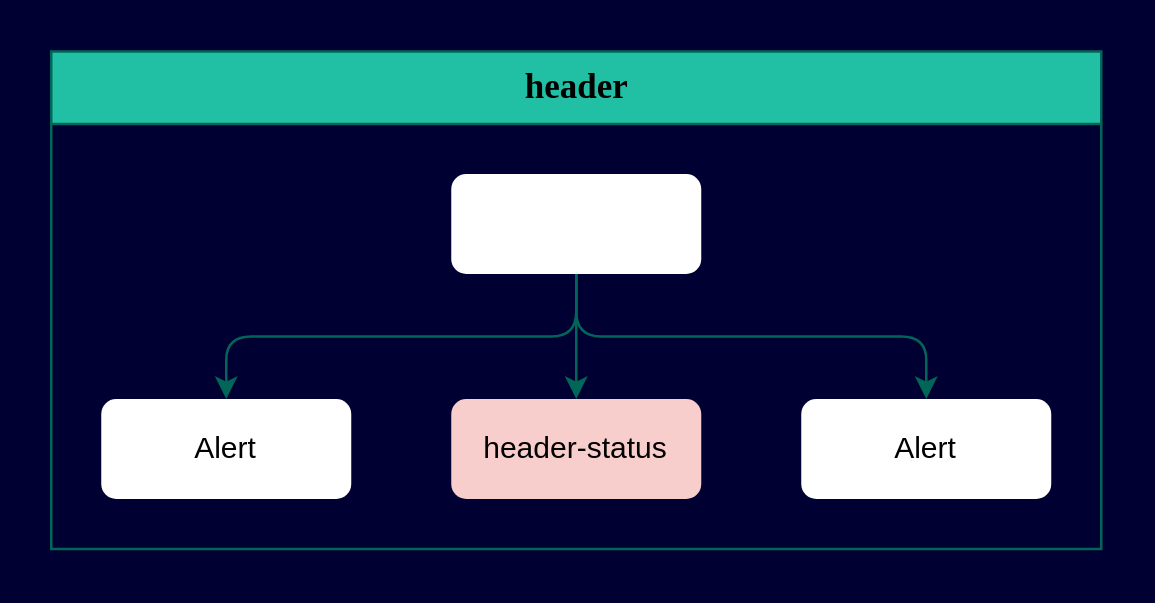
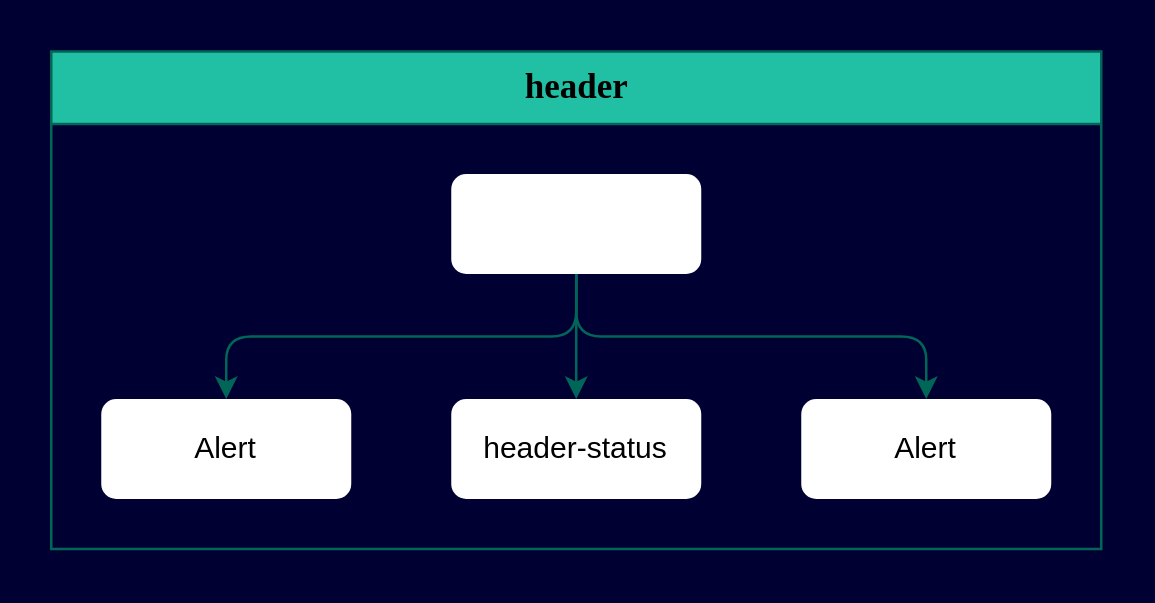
node "header-status": fillcolor #f8cecc -> #ffffff
